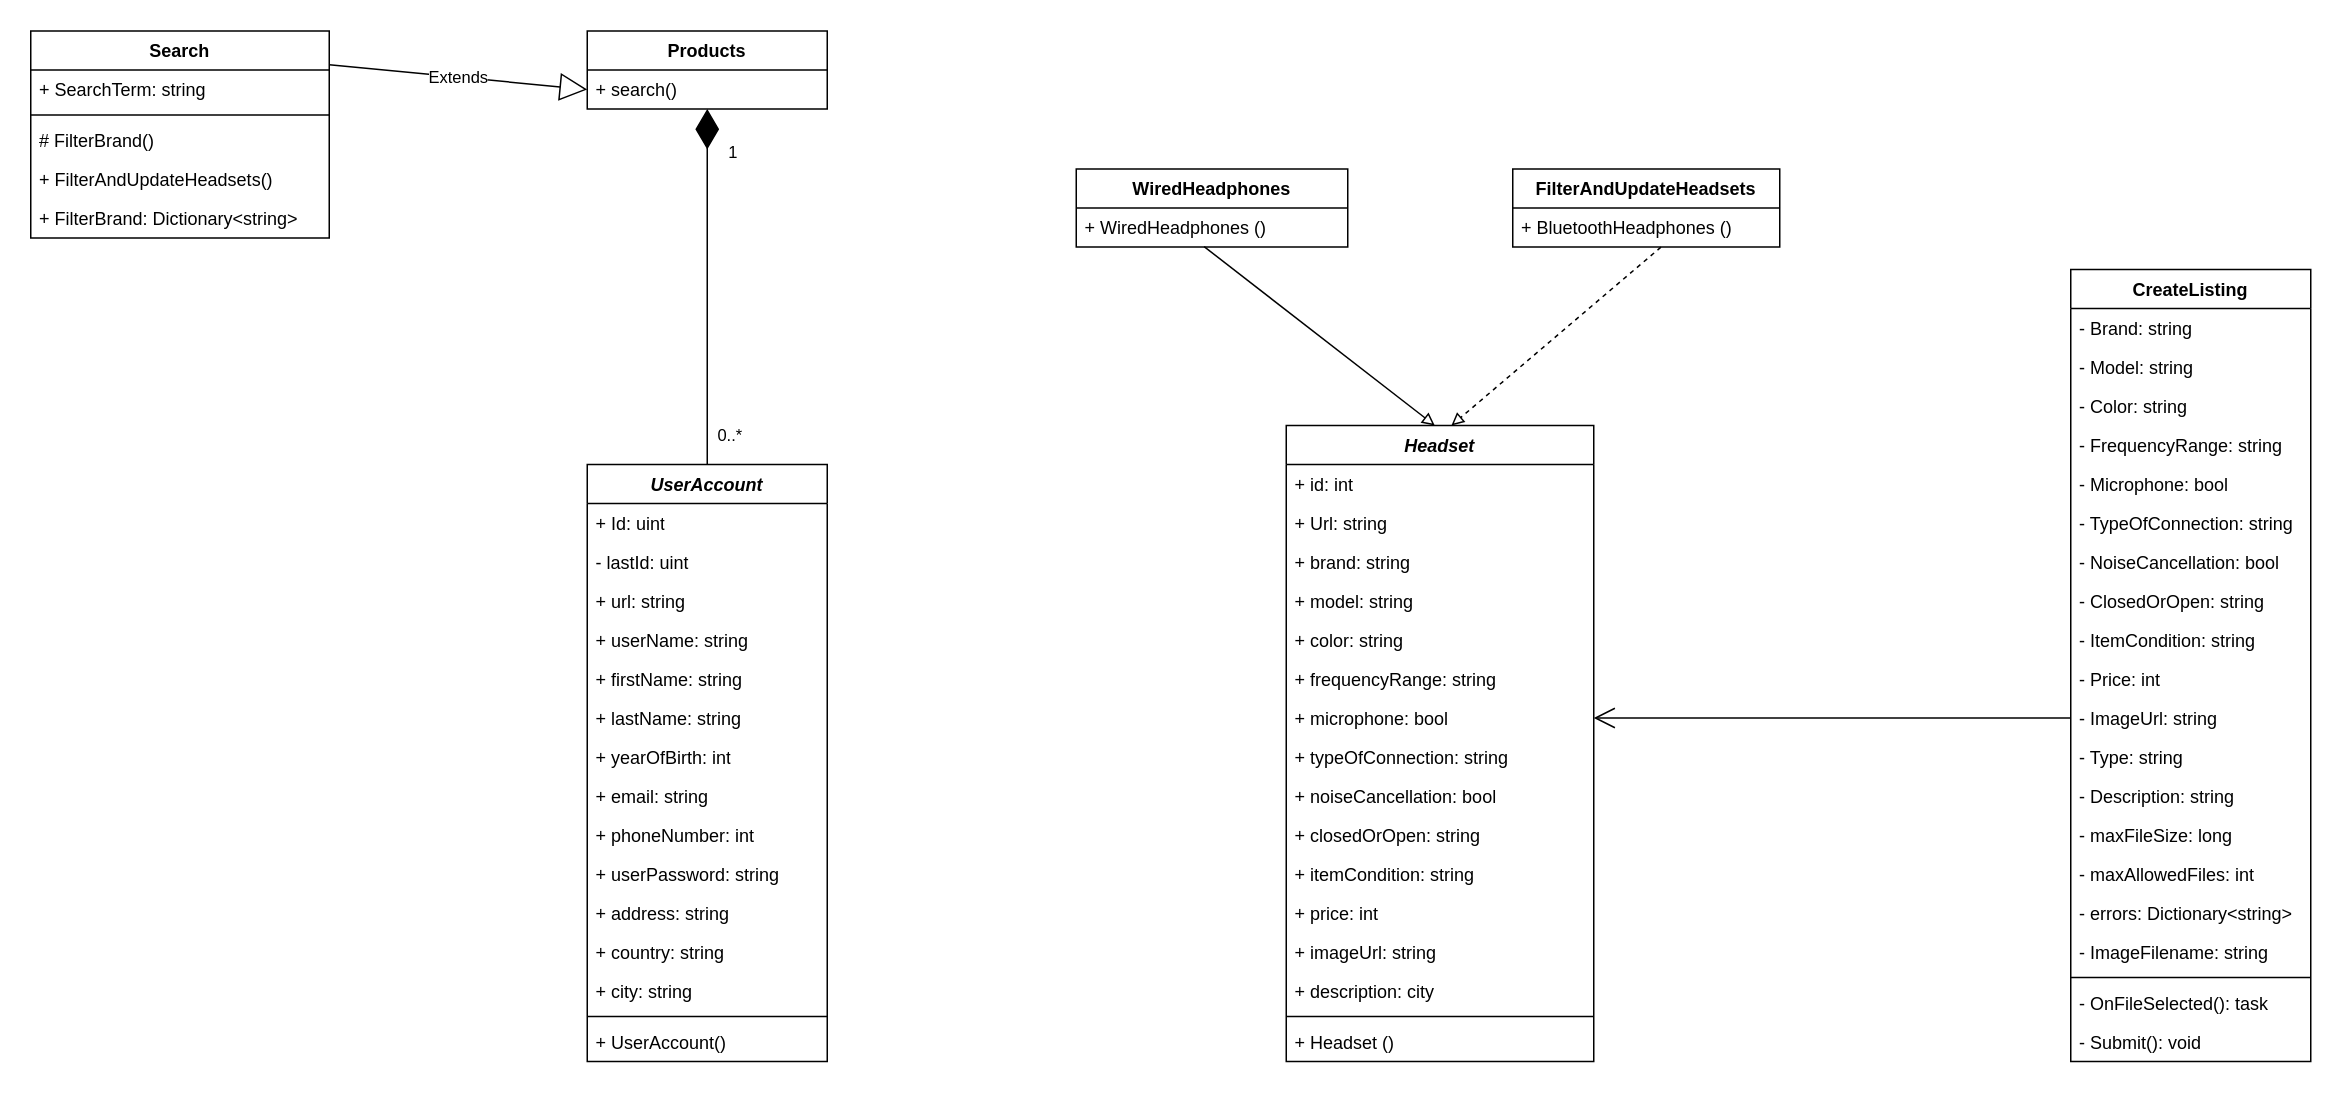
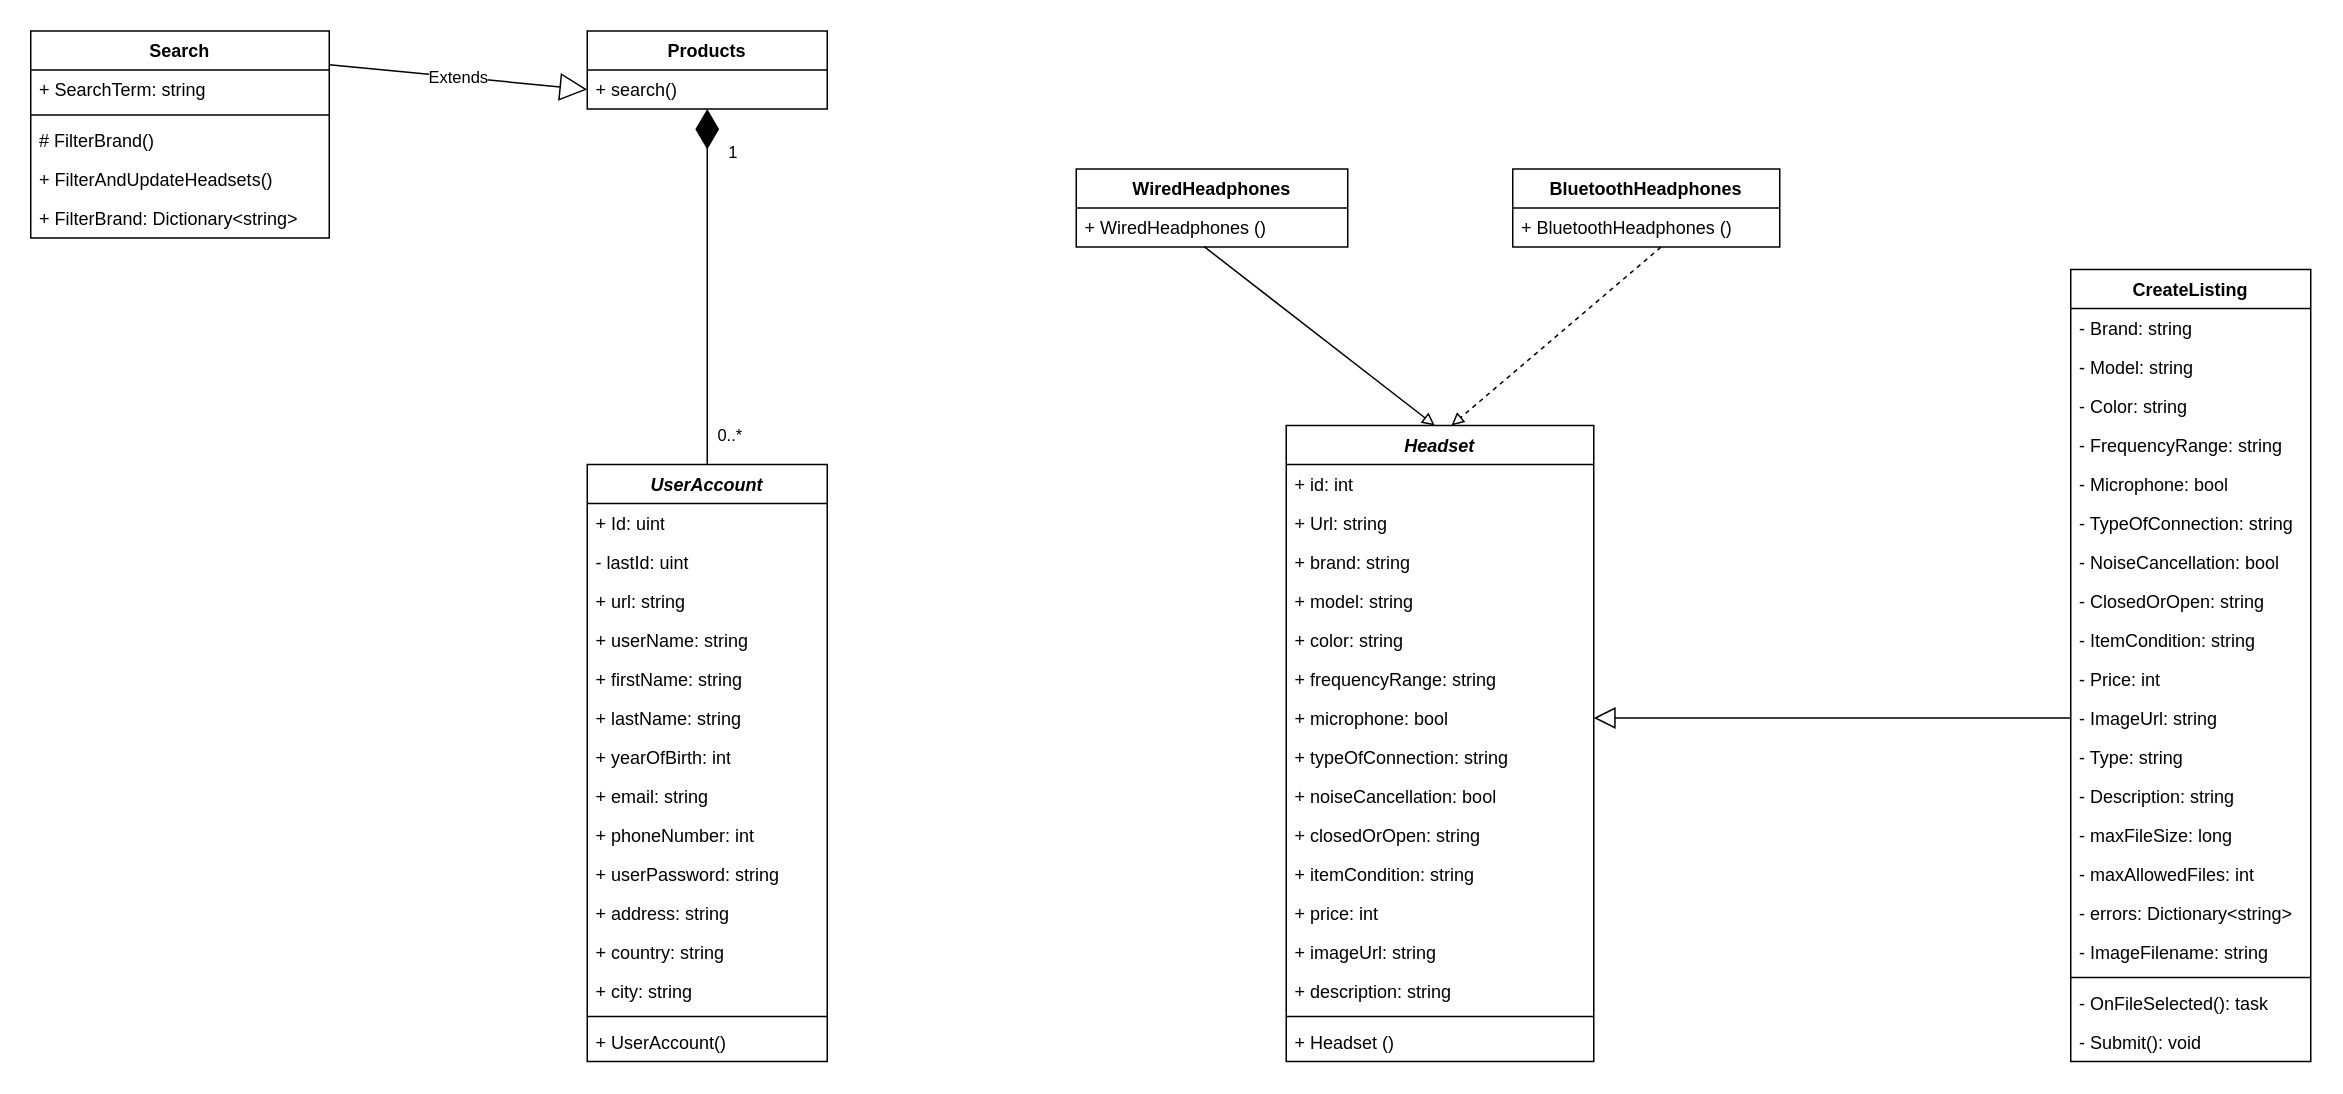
node "FilterAndUpdateHeadsets": label "FilterAndUpdateHeadsets" -> "BluetoothHeadphones"
edge "- ImageUrl: string" -> "+ microphone: bool": arrowhead open -> block
node "+ description: city": label "+ description: city" -> "+ description: string"
